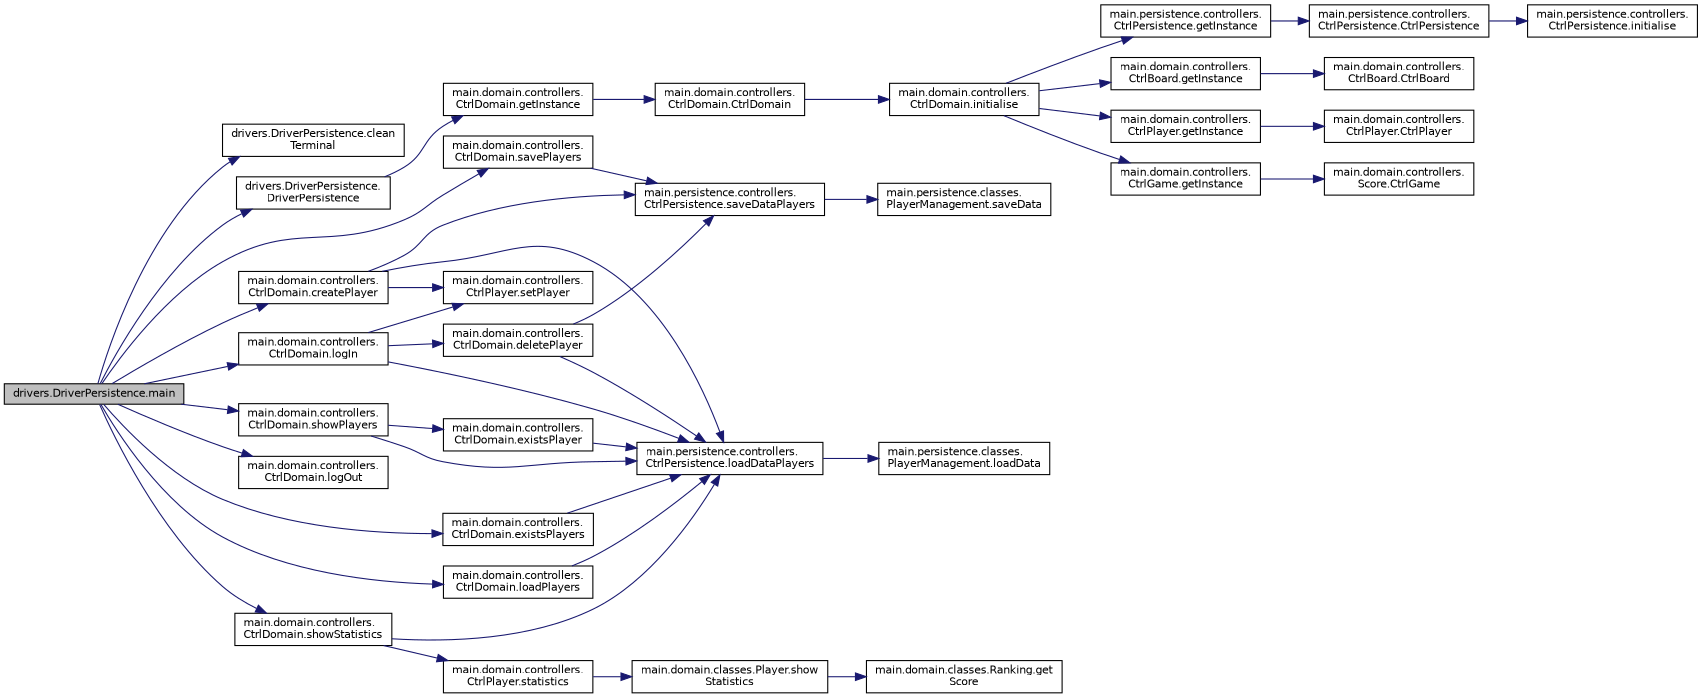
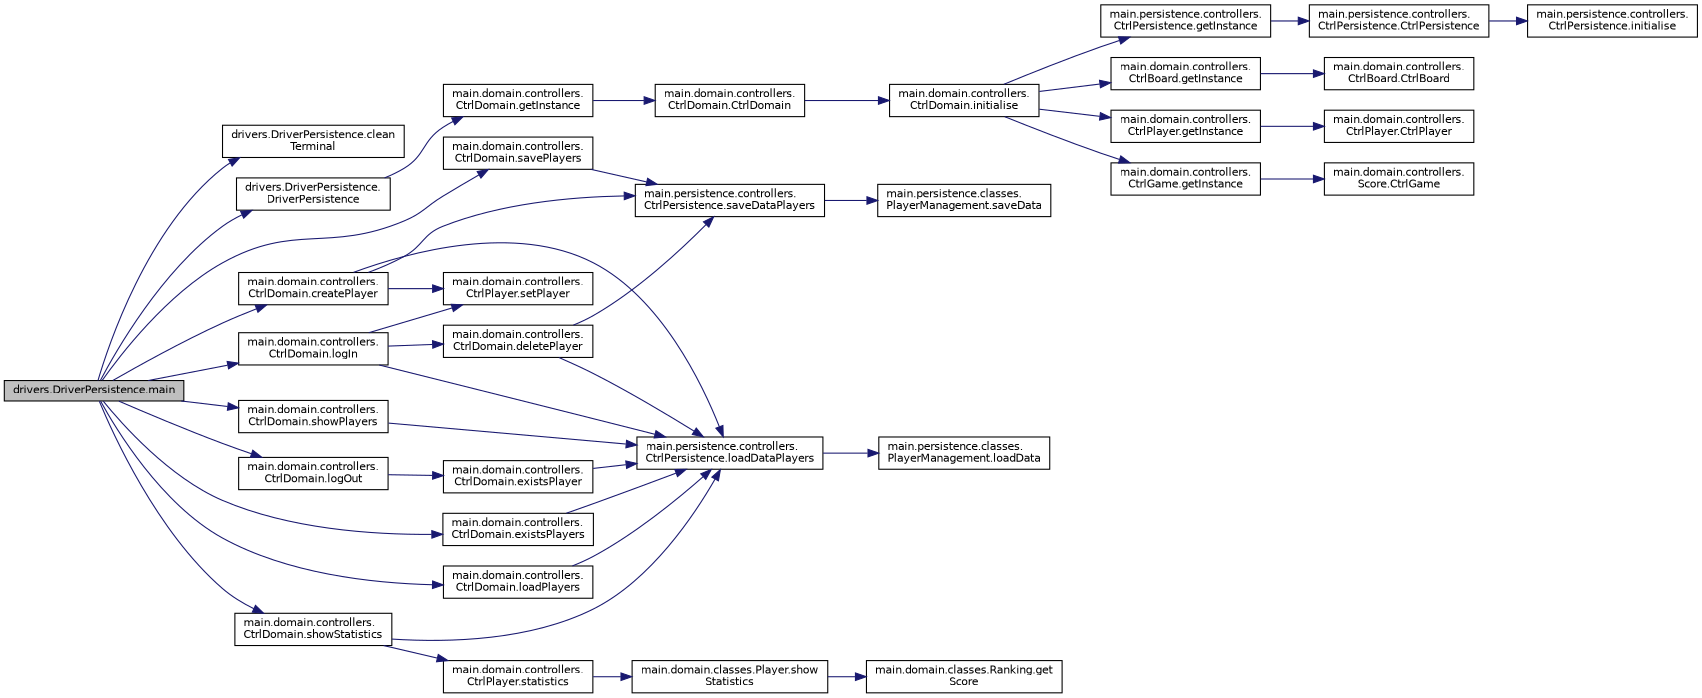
edge "main.domain.controllers. CtrlDomain.showPlayers" -> "main.domain.controllers. CtrlDomain.existsPlayer": now "main.domain.controllers. CtrlDomain.logOut" -> "main.domain.controllers. CtrlDomain.existsPlayer"
